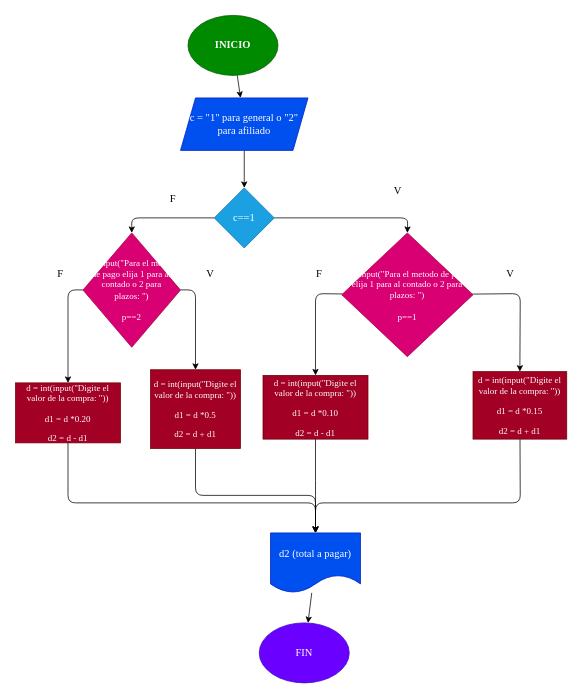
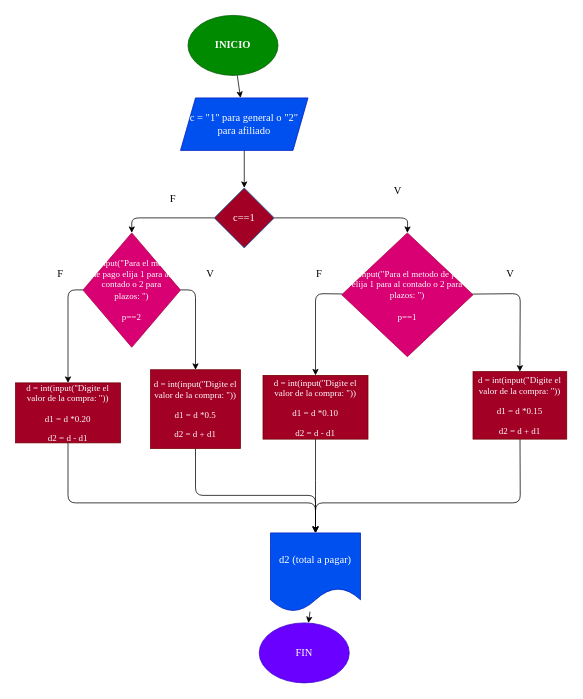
node "c==1": fillcolor #1ba1e2 -> #a20025
node "d2 (total a pagar)": size 90x60 -> 90x79
